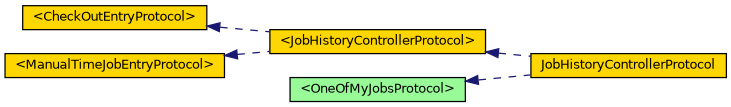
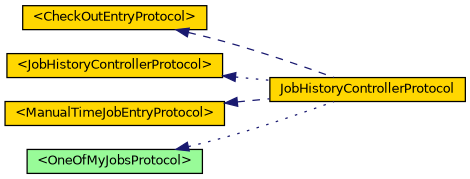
edge "<JobHistoryControllerProtocol>" -> "<CheckOutEntryProtocol>": now "JobHistoryControllerProtocol" -> "<CheckOutEntryProtocol>"
edge "<JobHistoryControllerProtocol>" -> "<ManualTimeJobEntryProtocol>": now "JobHistoryControllerProtocol" -> "<ManualTimeJobEntryProtocol>"
edge "JobHistoryControllerProtocol" -> "<JobHistoryControllerProtocol>": style dashed -> dotted
edge "JobHistoryControllerProtocol" -> "<OneOfMyJobsProtocol>": style dashed -> dotted
